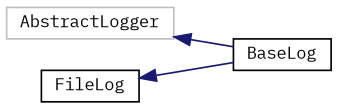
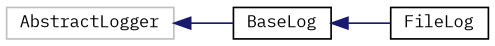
edge "BaseLog" -> "FileLog": reversed
